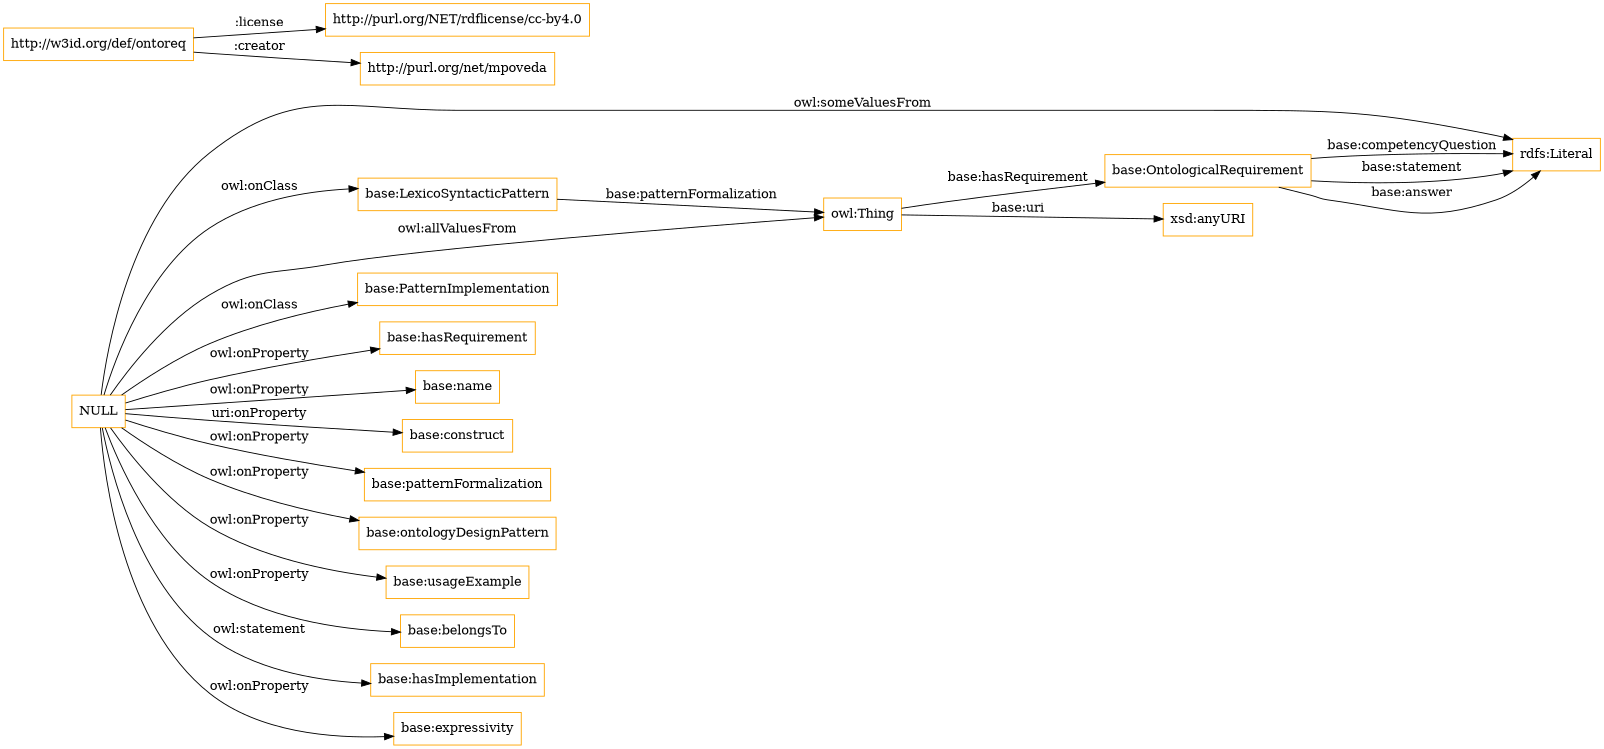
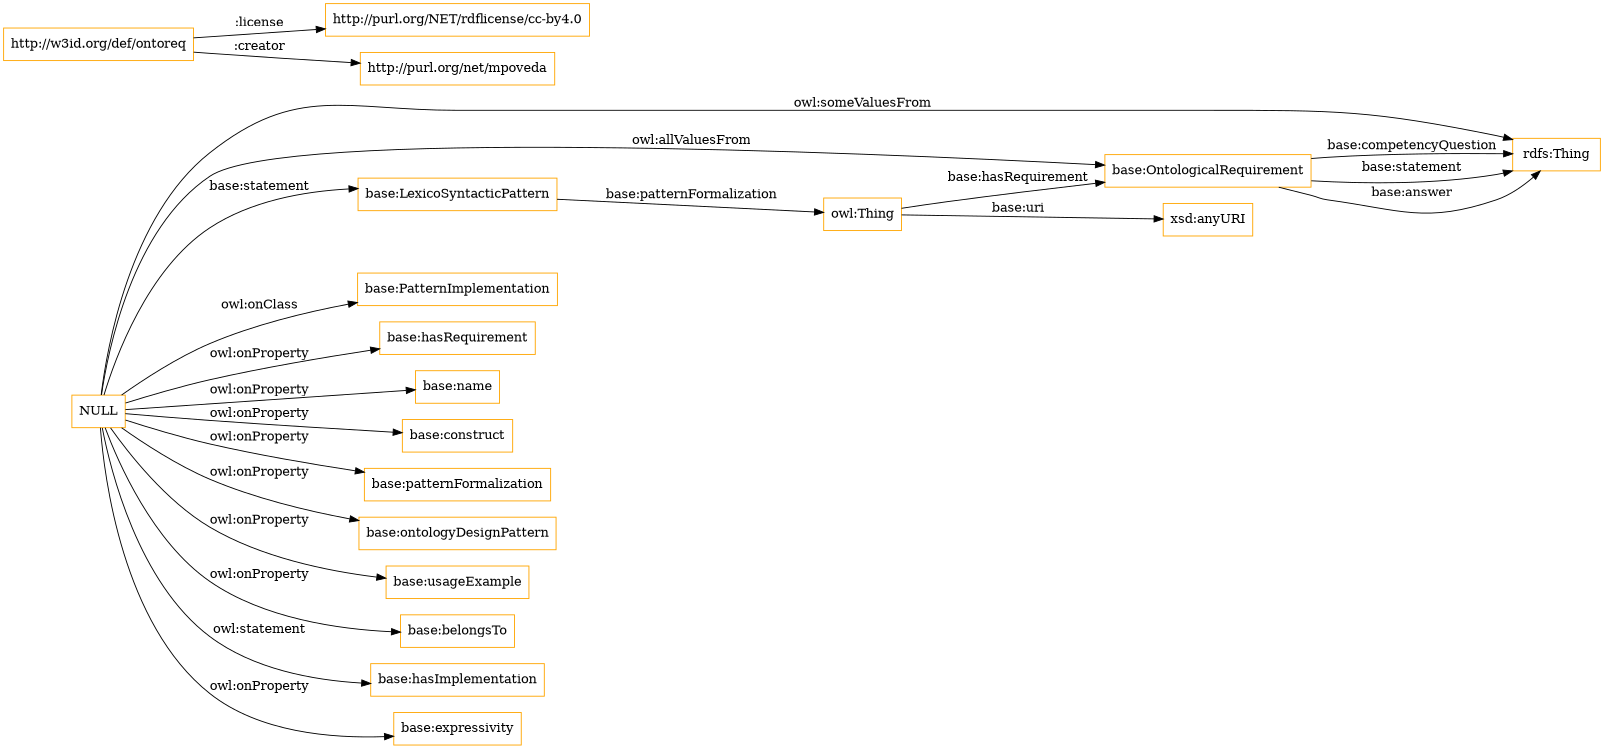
node "rdfs:Literal": label "rdfs:Literal" -> "rdfs:Thing"
edge "NULL" -> "base:LexicoSyntacticPattern": label "owl:onClass" -> "base:statement"
edge "NULL" -> "owl:Thing": now "NULL" -> "base:OntologicalRequirement"
edge "NULL" -> "base:construct": label "uri:onProperty" -> "owl:onProperty"
